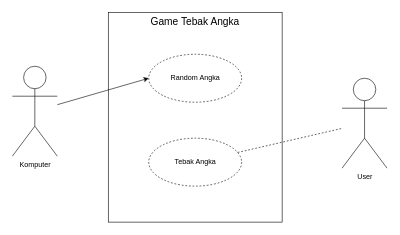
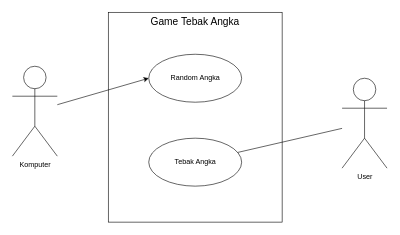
node "Random Angka": style dashed -> solid
edge "User" -- "Tebak Angka": style dashed -> solid
node "Tebak Angka": style dashed -> solid
